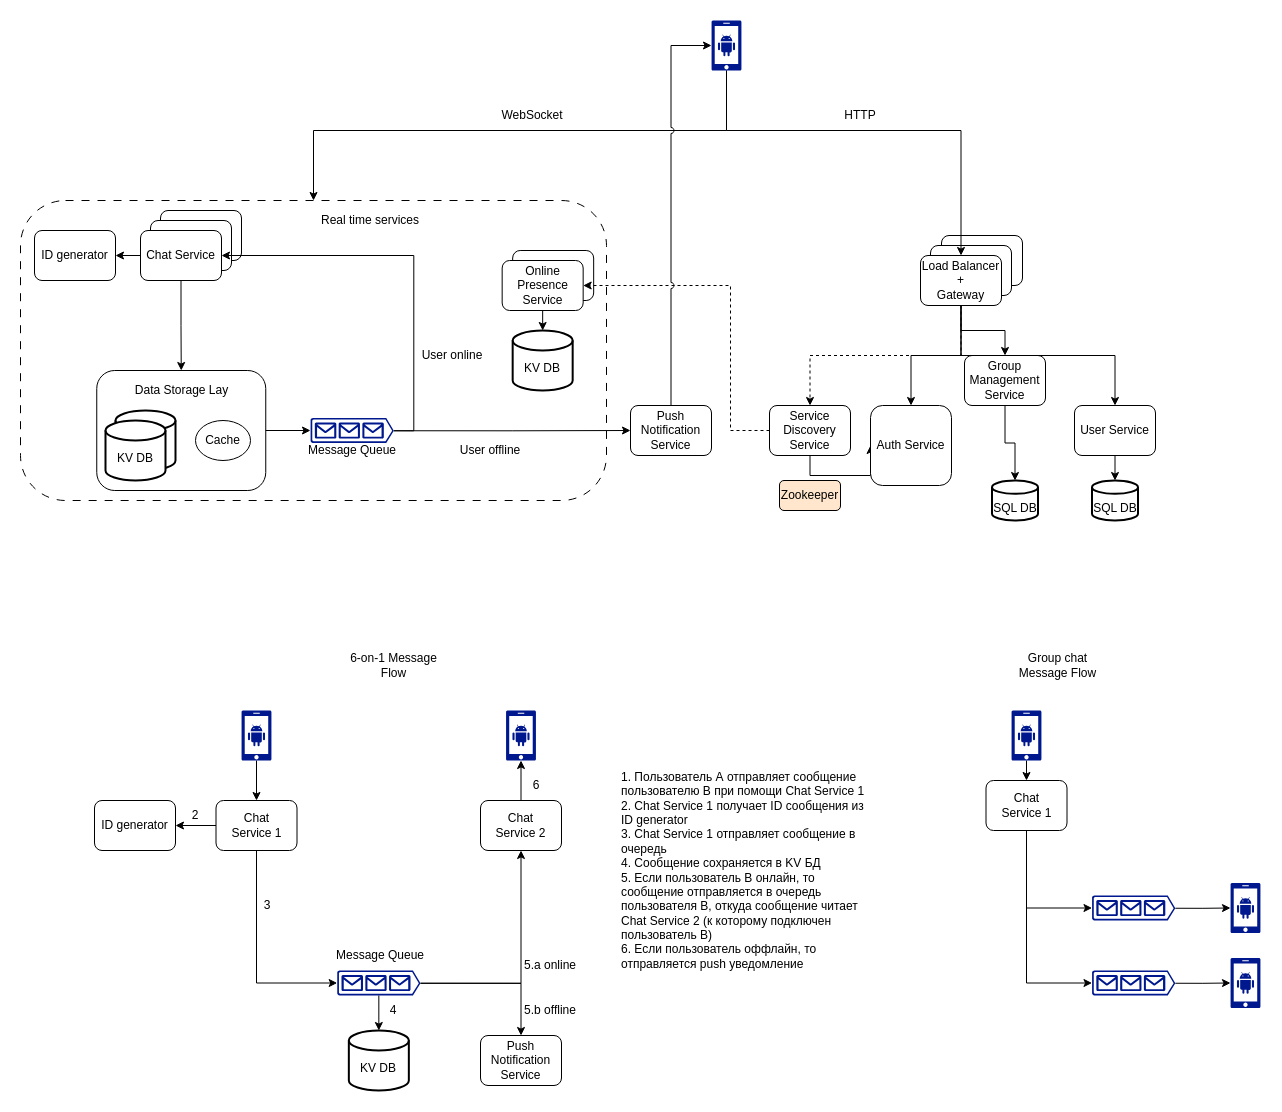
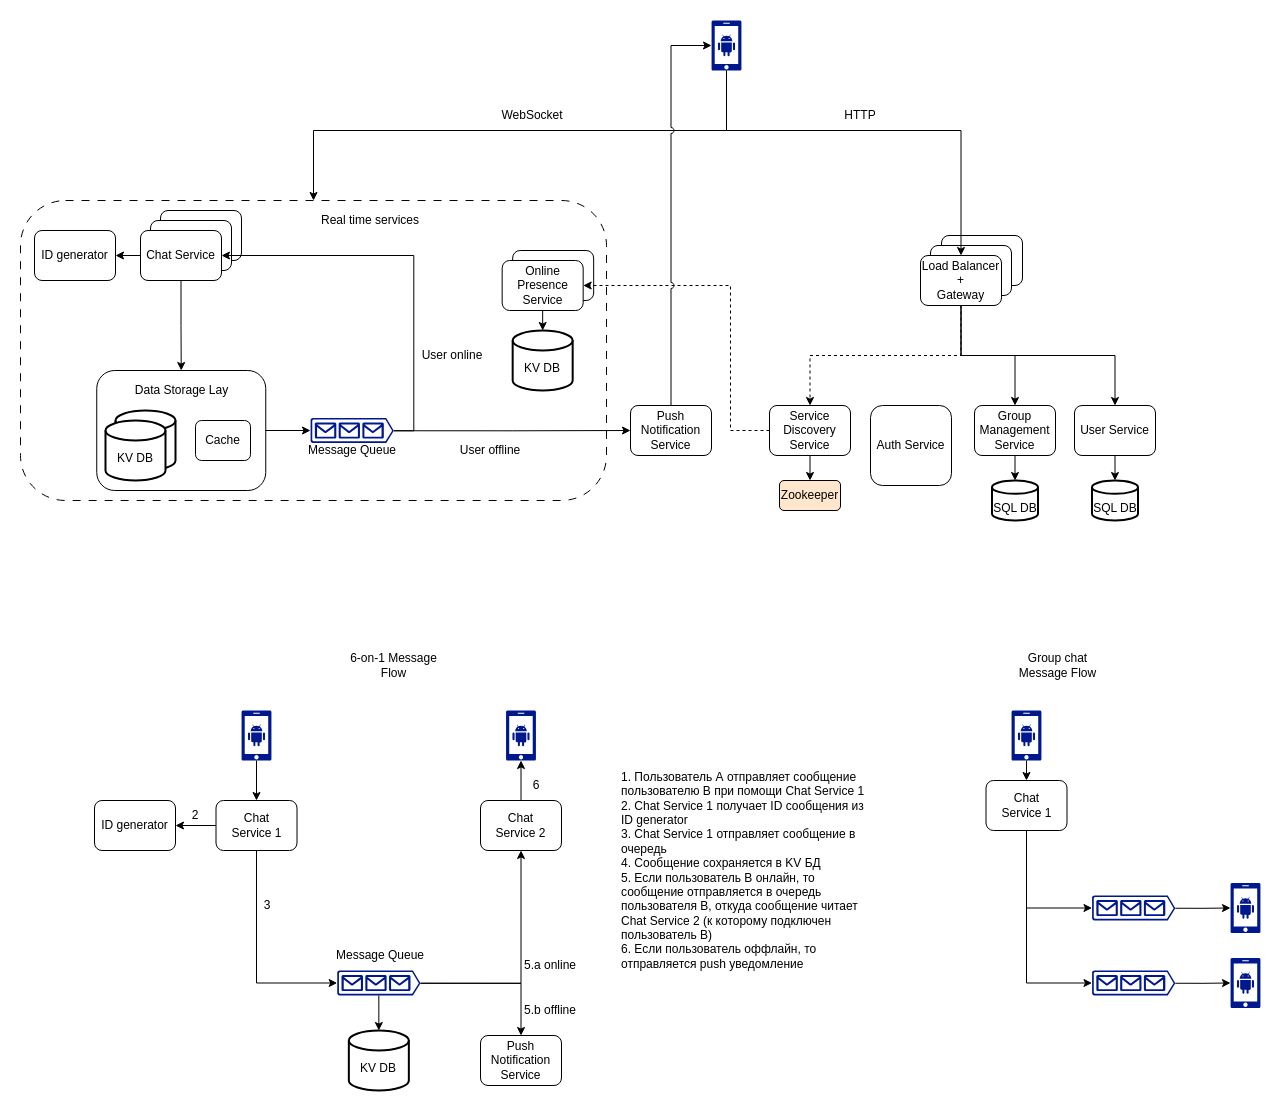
edge "Load Balancer+Gateway" -> "Auth Service": removed
node "GroupManagementService": moved (1005, 381) -> (1015, 431)
node "Cache": shape ellipse -> rounded rectangle
edge "ServiceDiscoveryService" -> "Auth Service": now "ServiceDiscoveryService" -> "Zookeeper"
node "4": removed
